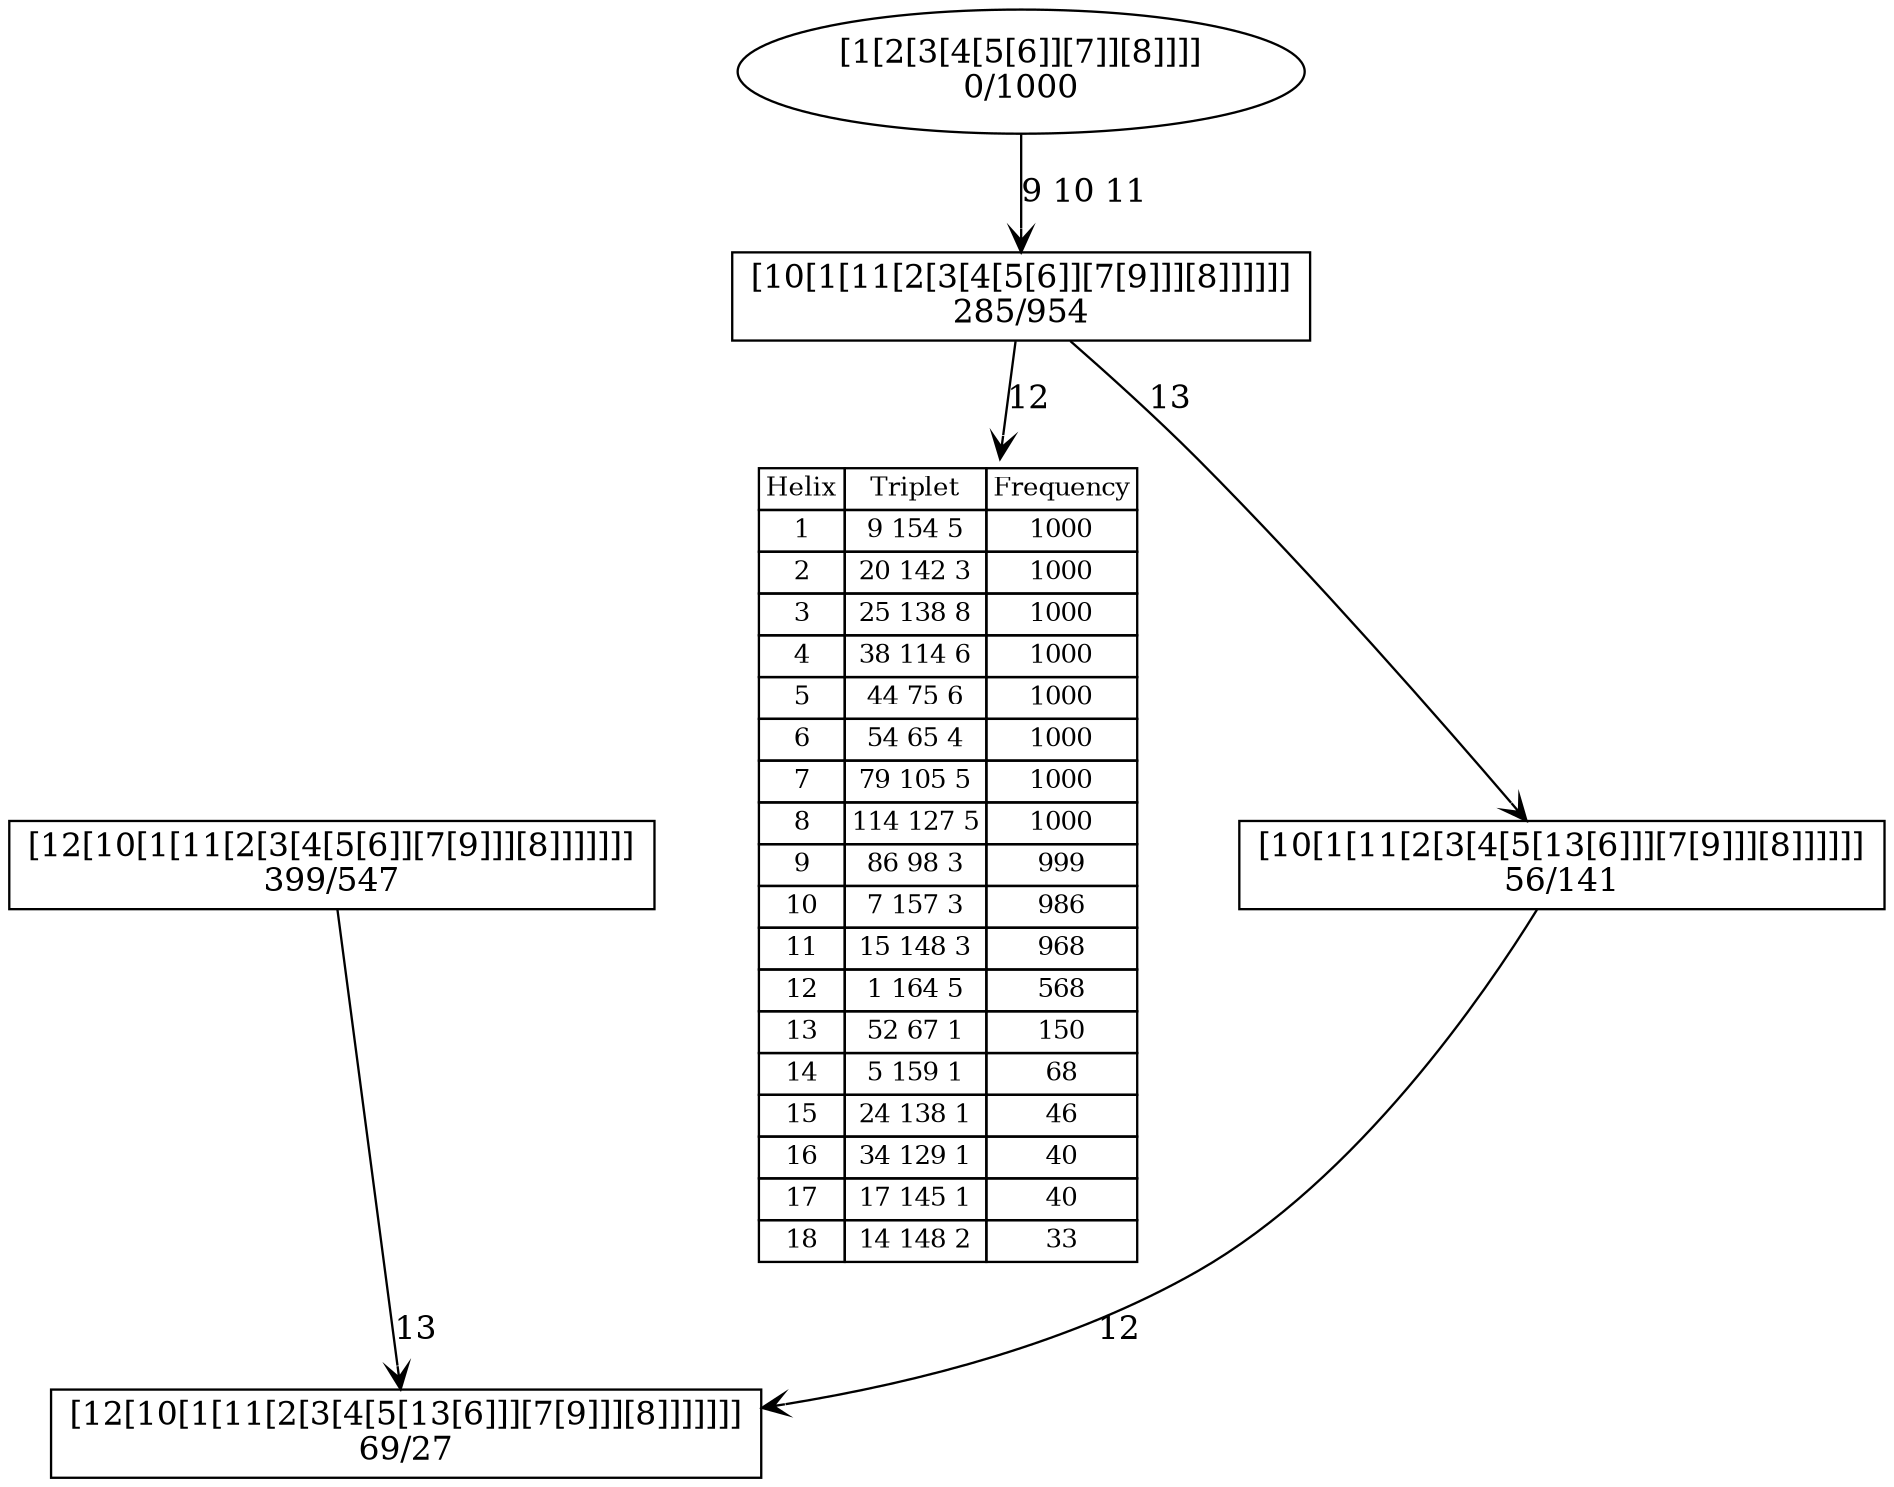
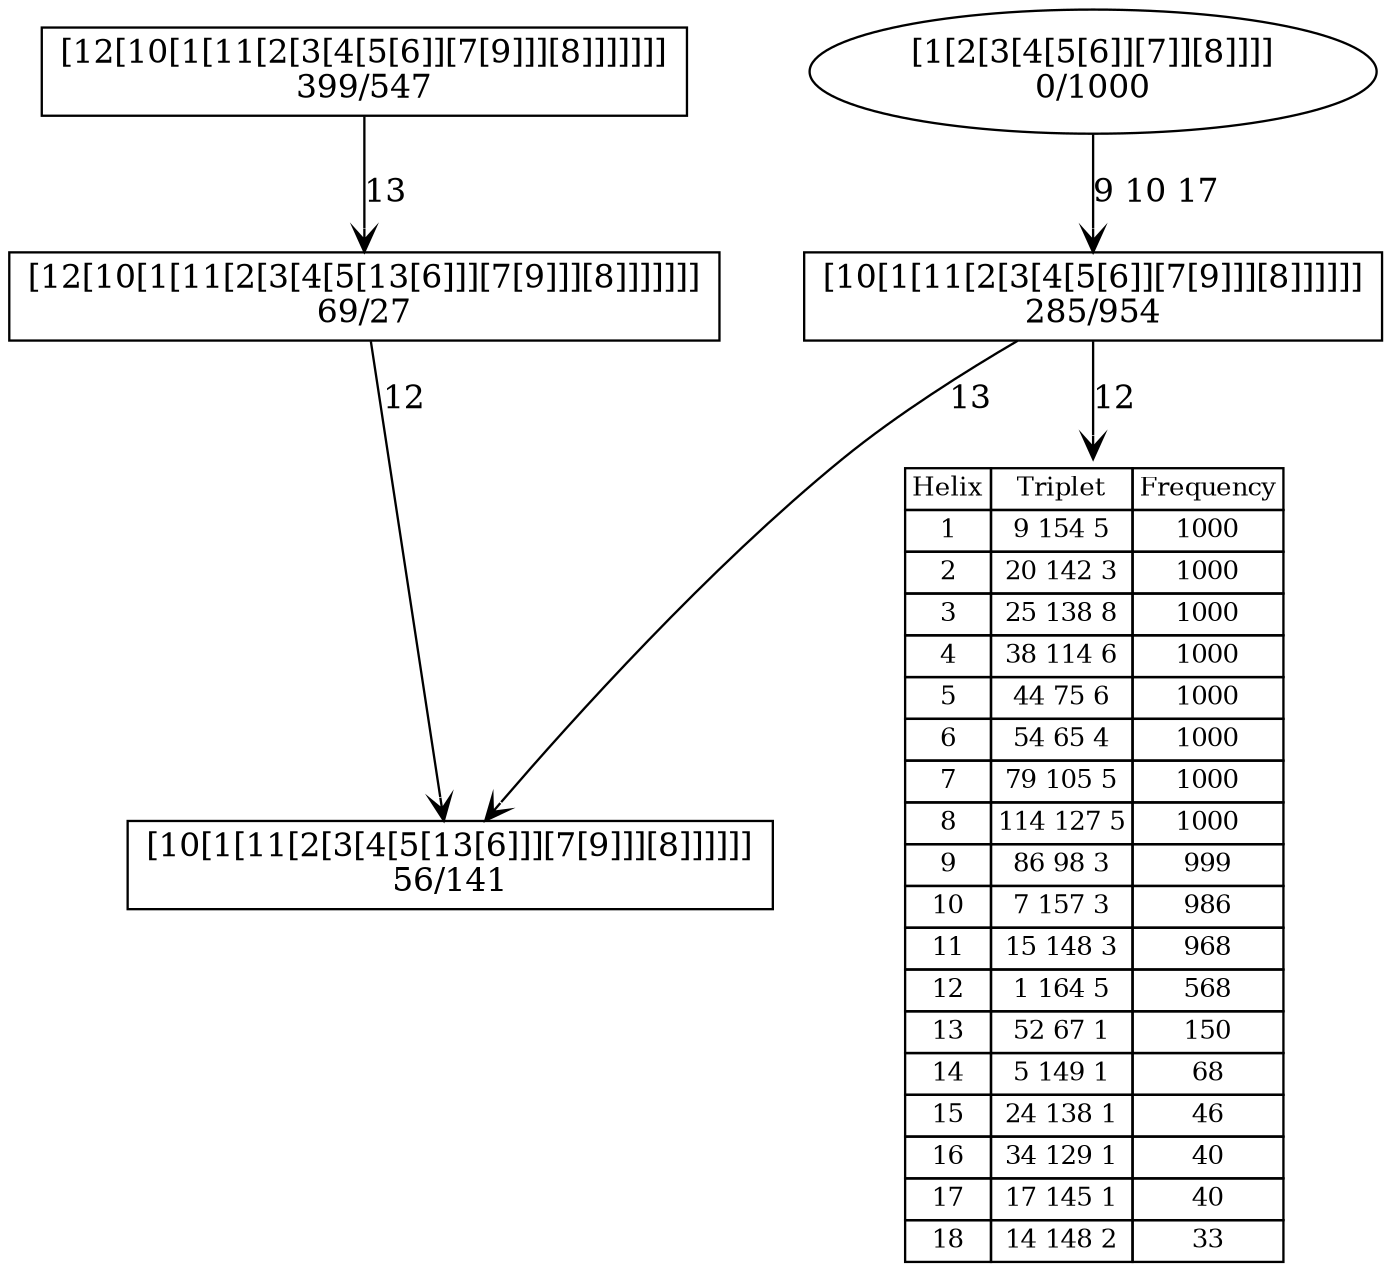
edge "[1[2[3[4[5[6]][7]][8]]]] 0/1000" -> "[10[1[11[2[3[4[5[6]][7[9]]][8]]]]]] 285/954": label "9 10 11 " -> "9 10 17 "
node "Helix": text "5 159 1" -> "5 149 1"
edge "[10[1[11[2[3[4[5[13[6]]][7[9]]][8]]]]]] 56/141" -> "[12[10[1[11[2[3[4[5[13[6]]][7[9]]][8]]]]]]] 69/27": reversed
